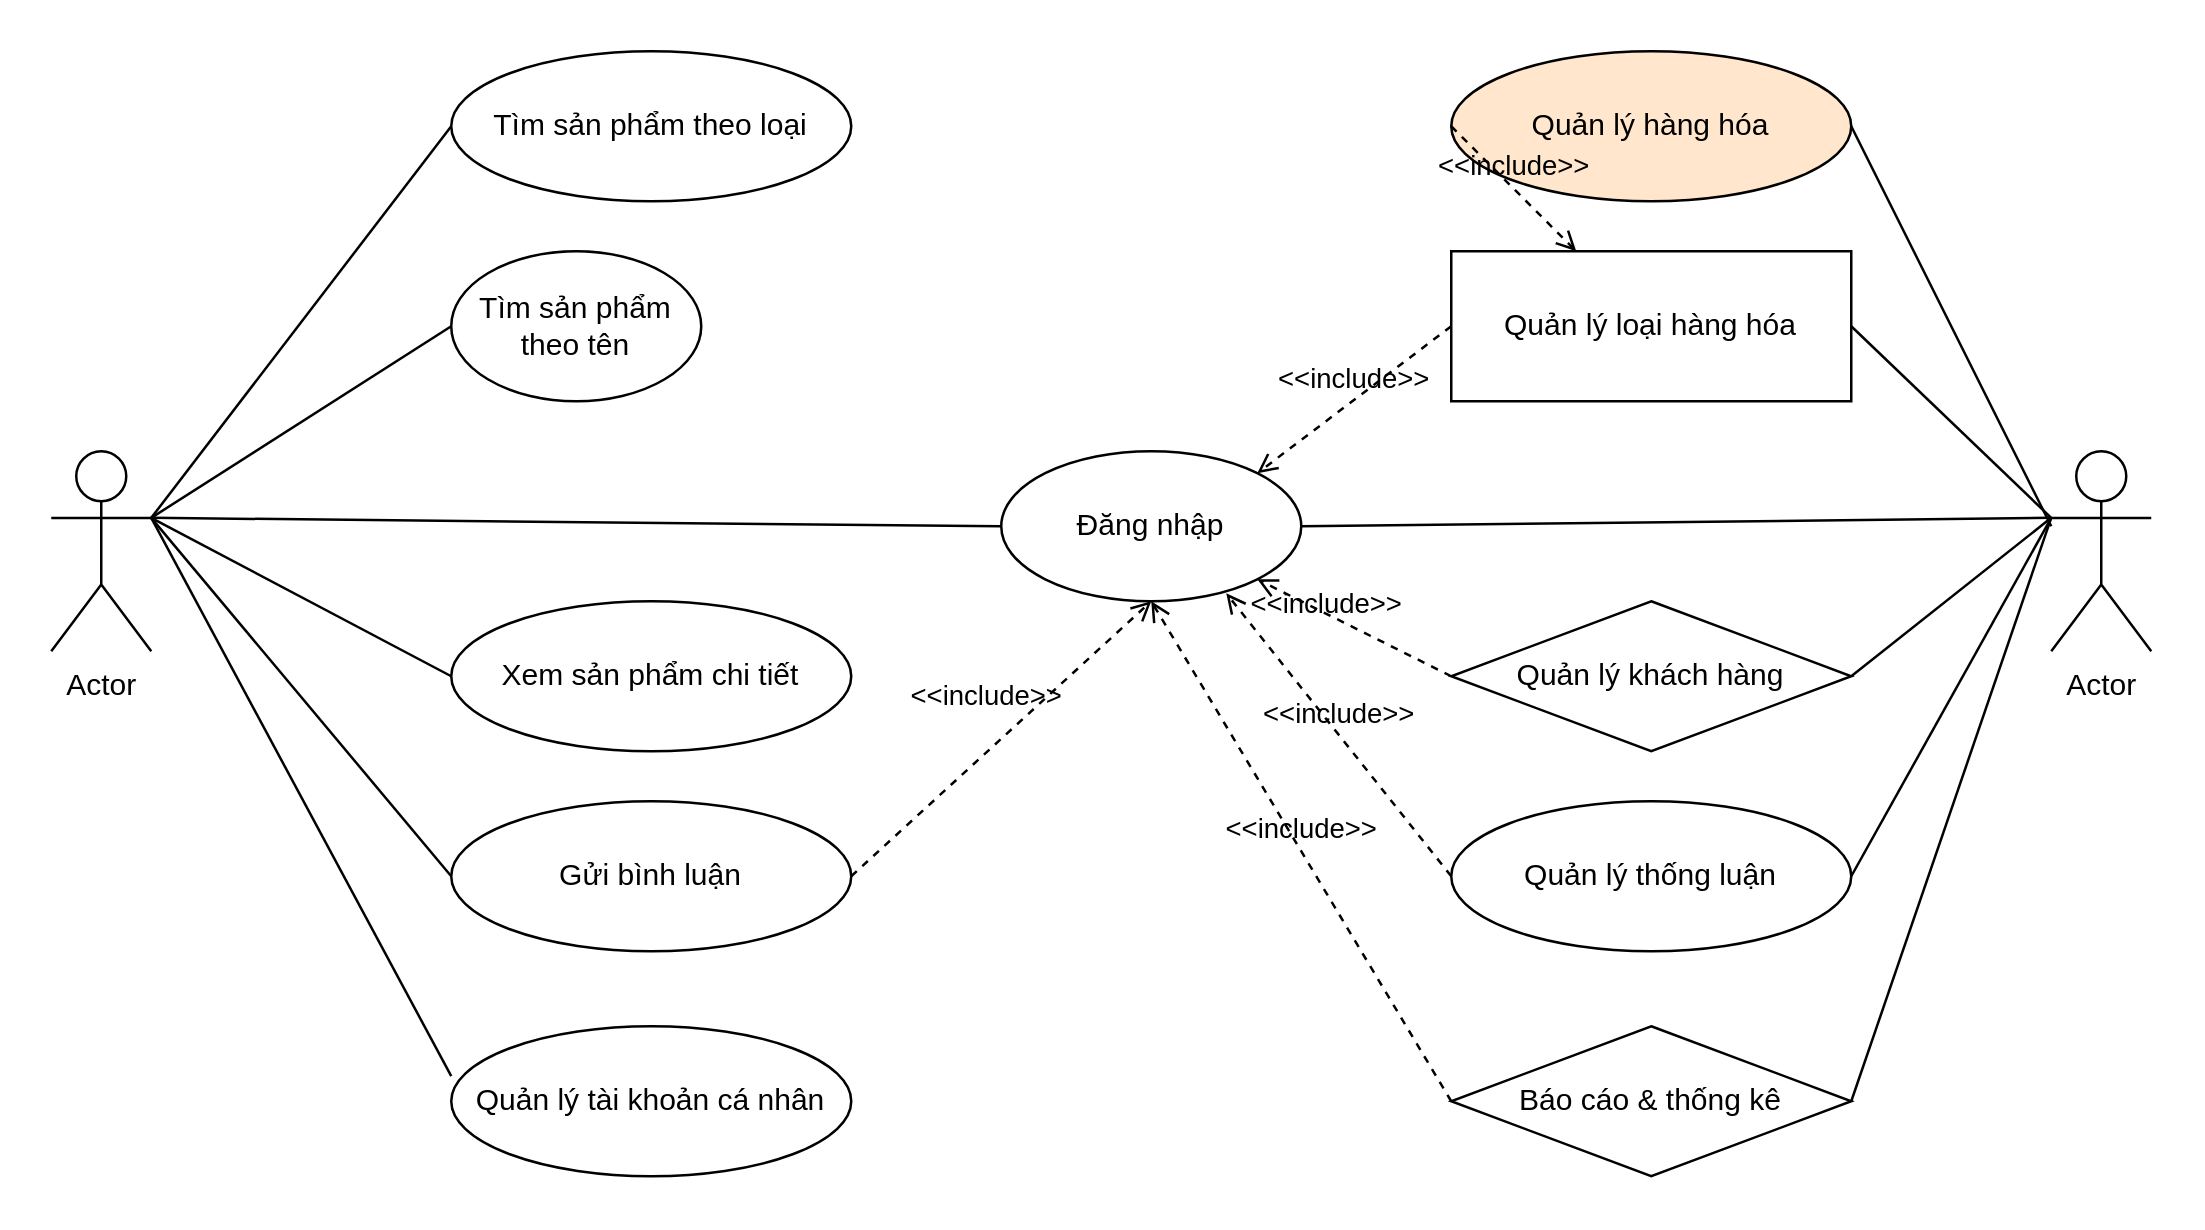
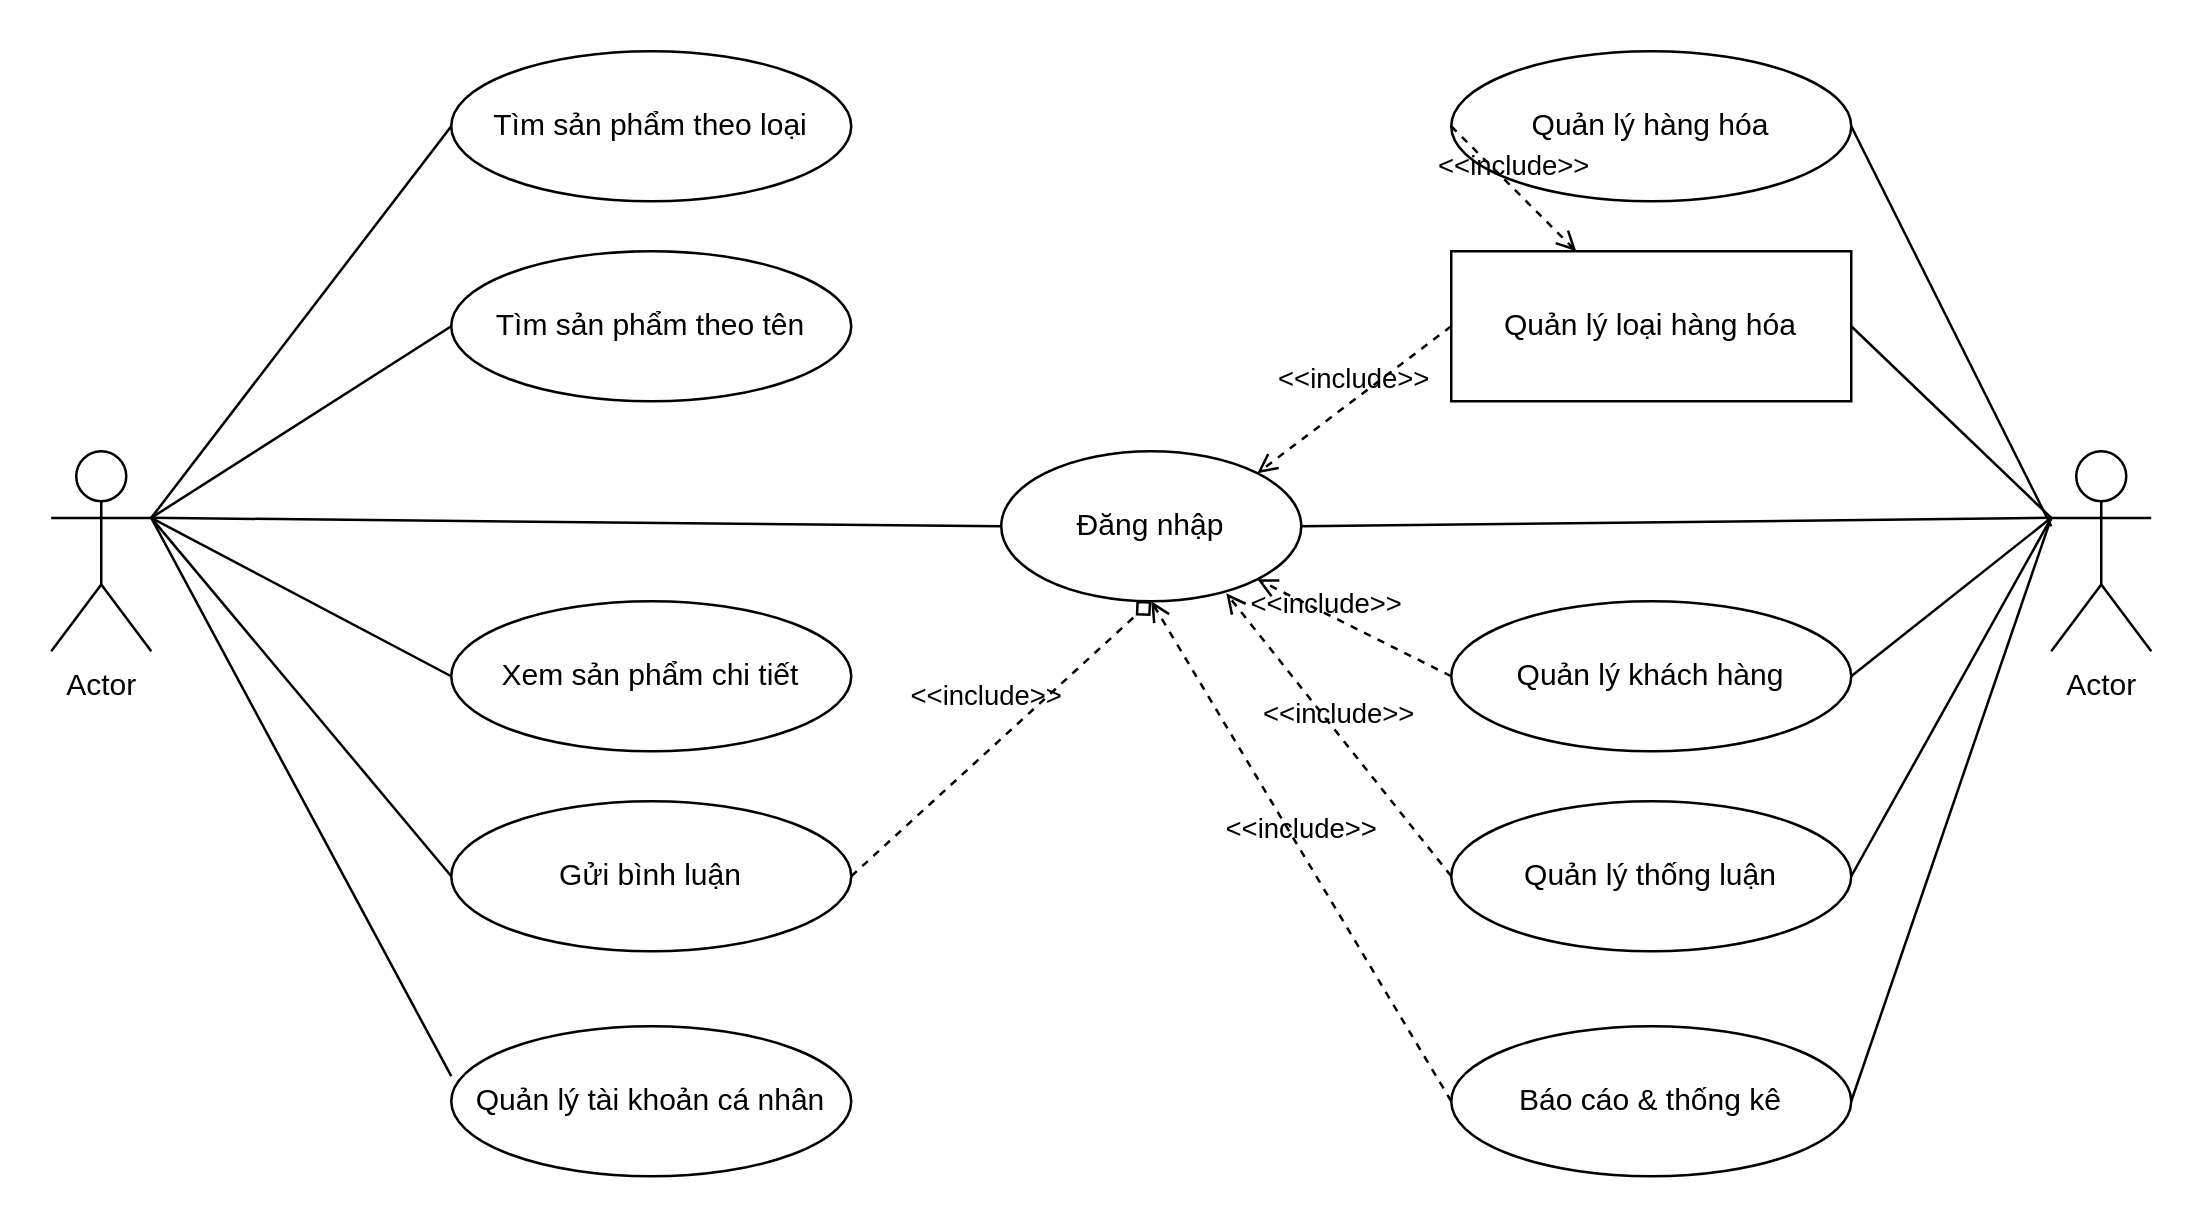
node "Quản lý hàng hóa": fillcolor #ffe6cc -> #ffffff
node "Tìm sản phẩm theo tên": size 250x150 -> 400x150
edge "Gửi bình luận" -> "Đăng nhập": arrowhead open -> diamond
node "Quản lý khách hàng": shape diamond -> ellipse
node "Báo cáo & thống kê": shape diamond -> ellipse
